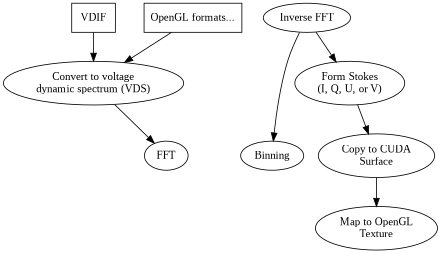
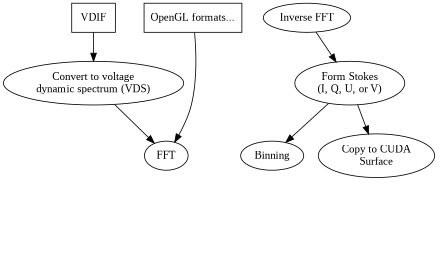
edge "OpenGL formats..." -> "Convert to voltage dynamic spectrum (VDS)": now "OpenGL formats..." -> "FFT"
edge "Inverse FFT" -> "Binning": now "Form Stokes (I, Q, U, or V)" -> "Binning"
node "Map to OpenGL Texture": removed
